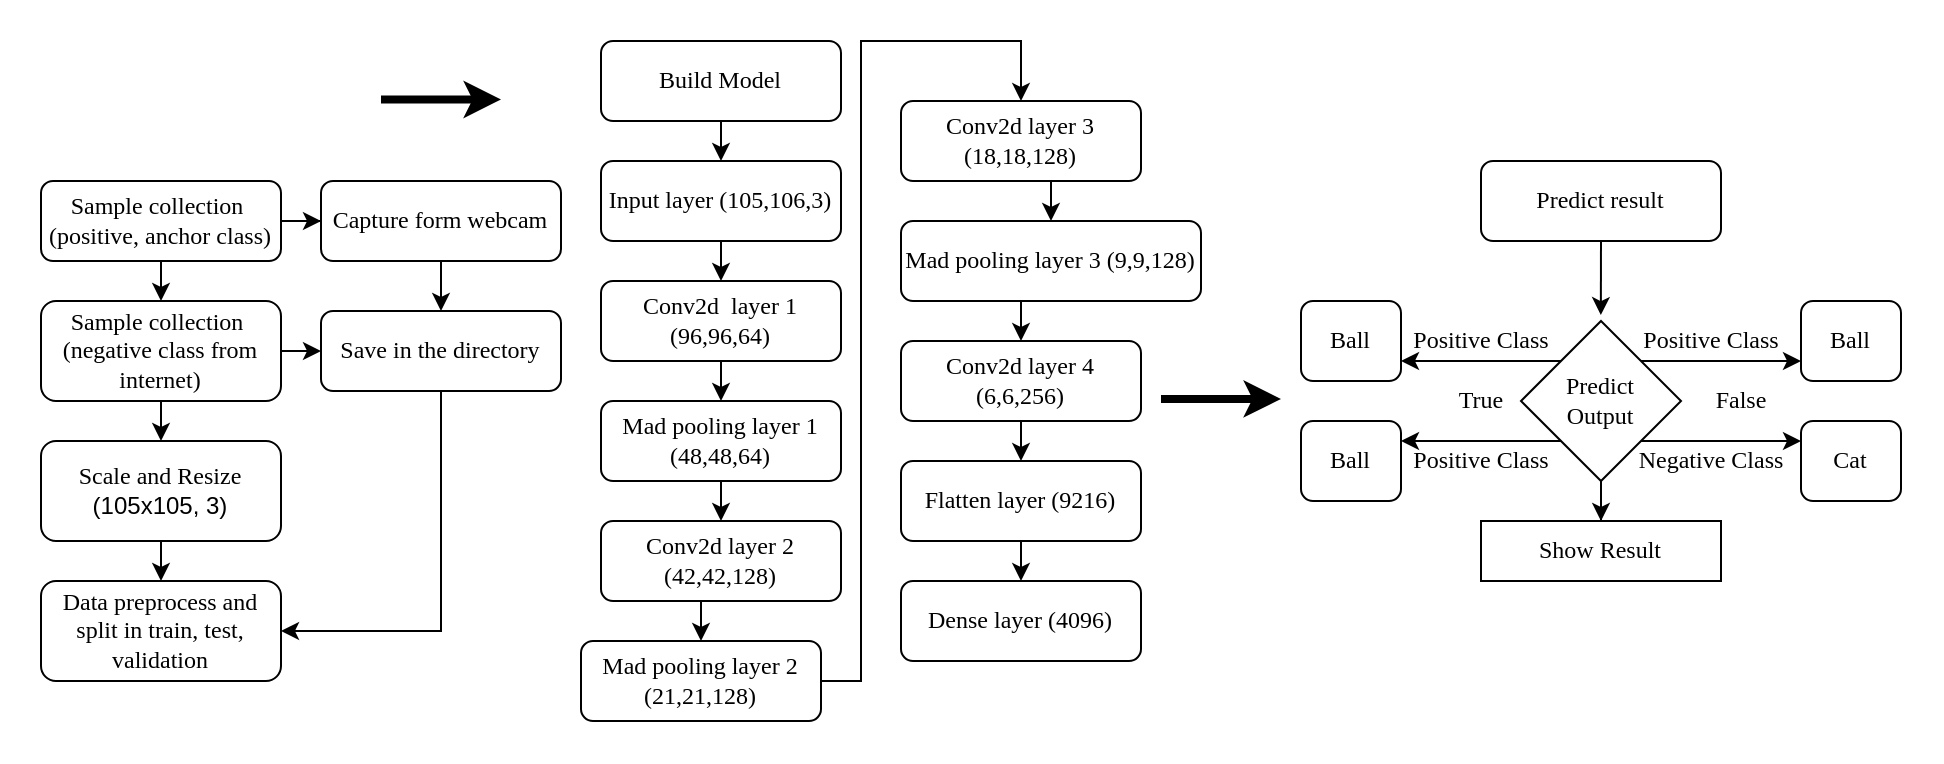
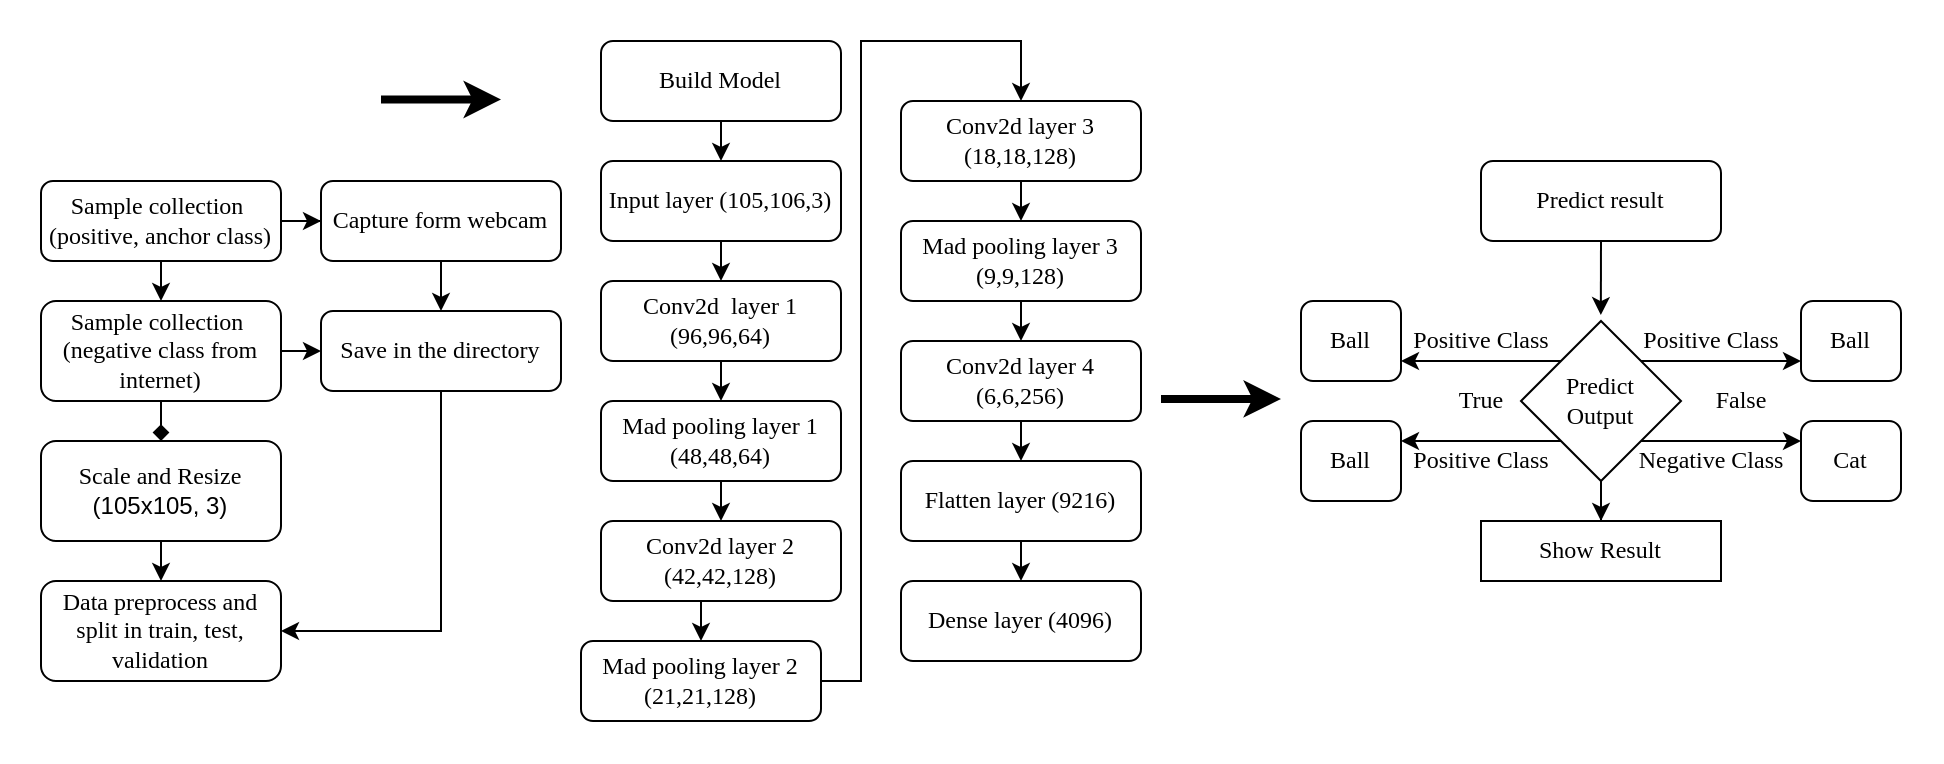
node "Mad pooling layer 3 (9,9,128)": size 300x80 -> 240x80
edge "Sample collection (negative class from internet)" -> "Scale and Resize (105x105, 3)": arrowhead classic -> diamond
